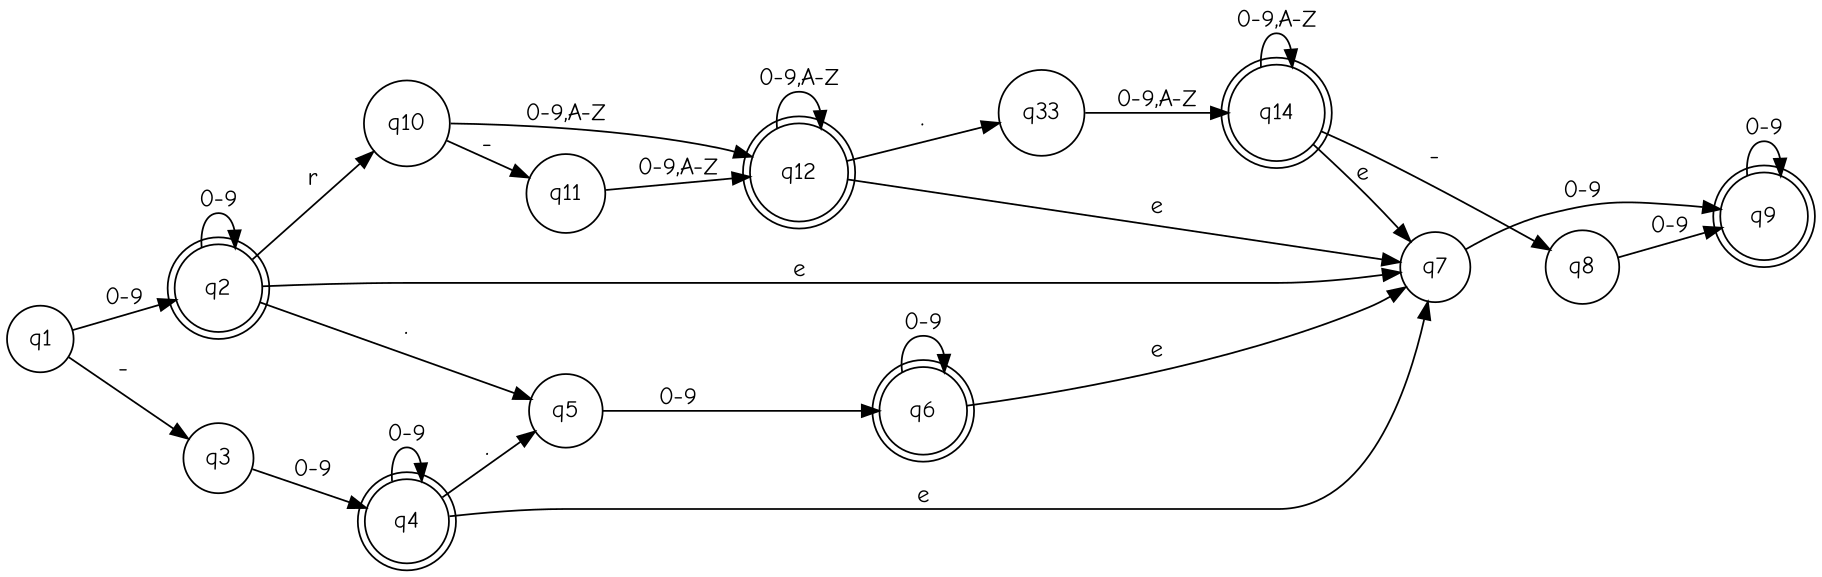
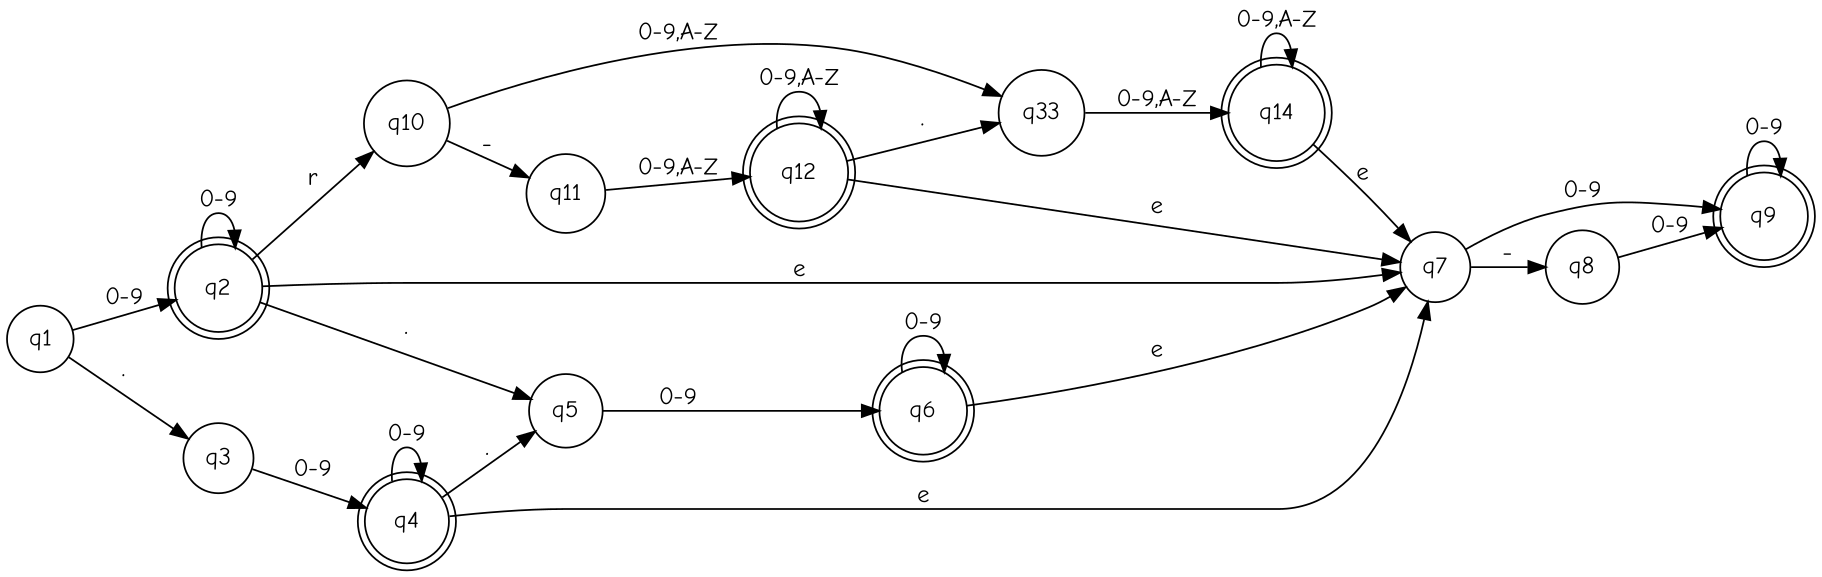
edge "q10" -> "q12": now "q10" -> "q33"
edge "q14" -> "q8": now "q7" -> "q8"
edge "q1" -> "q3": label "-" -> "."
